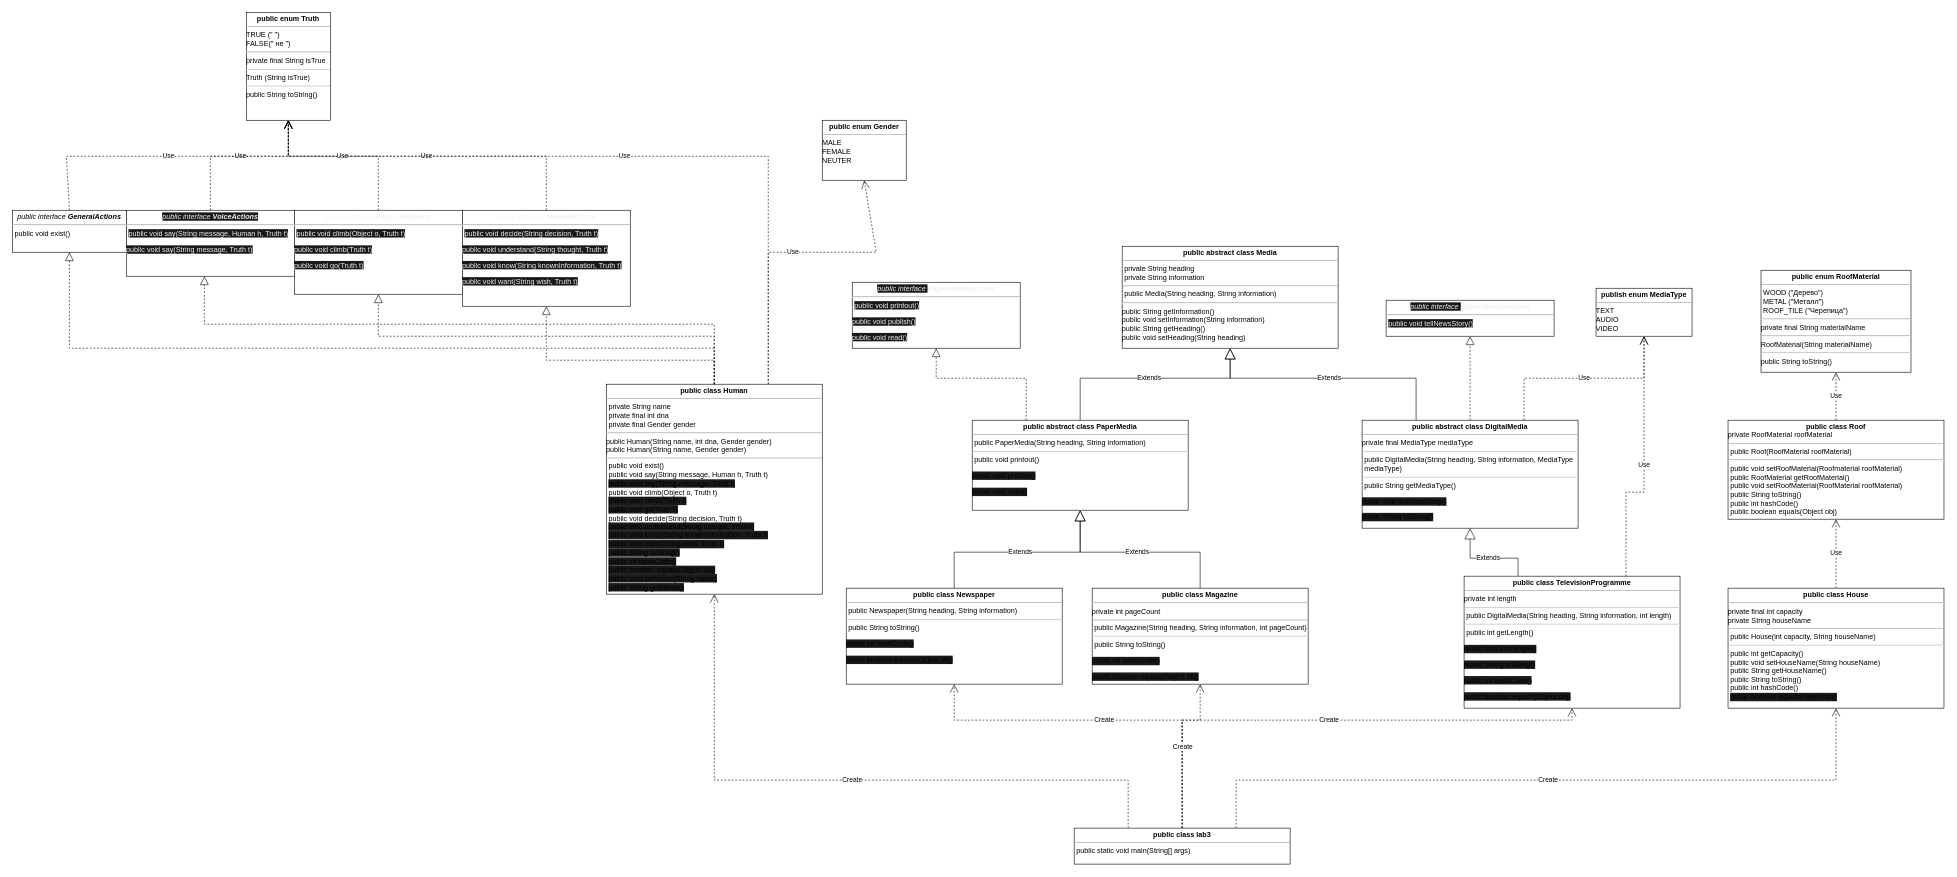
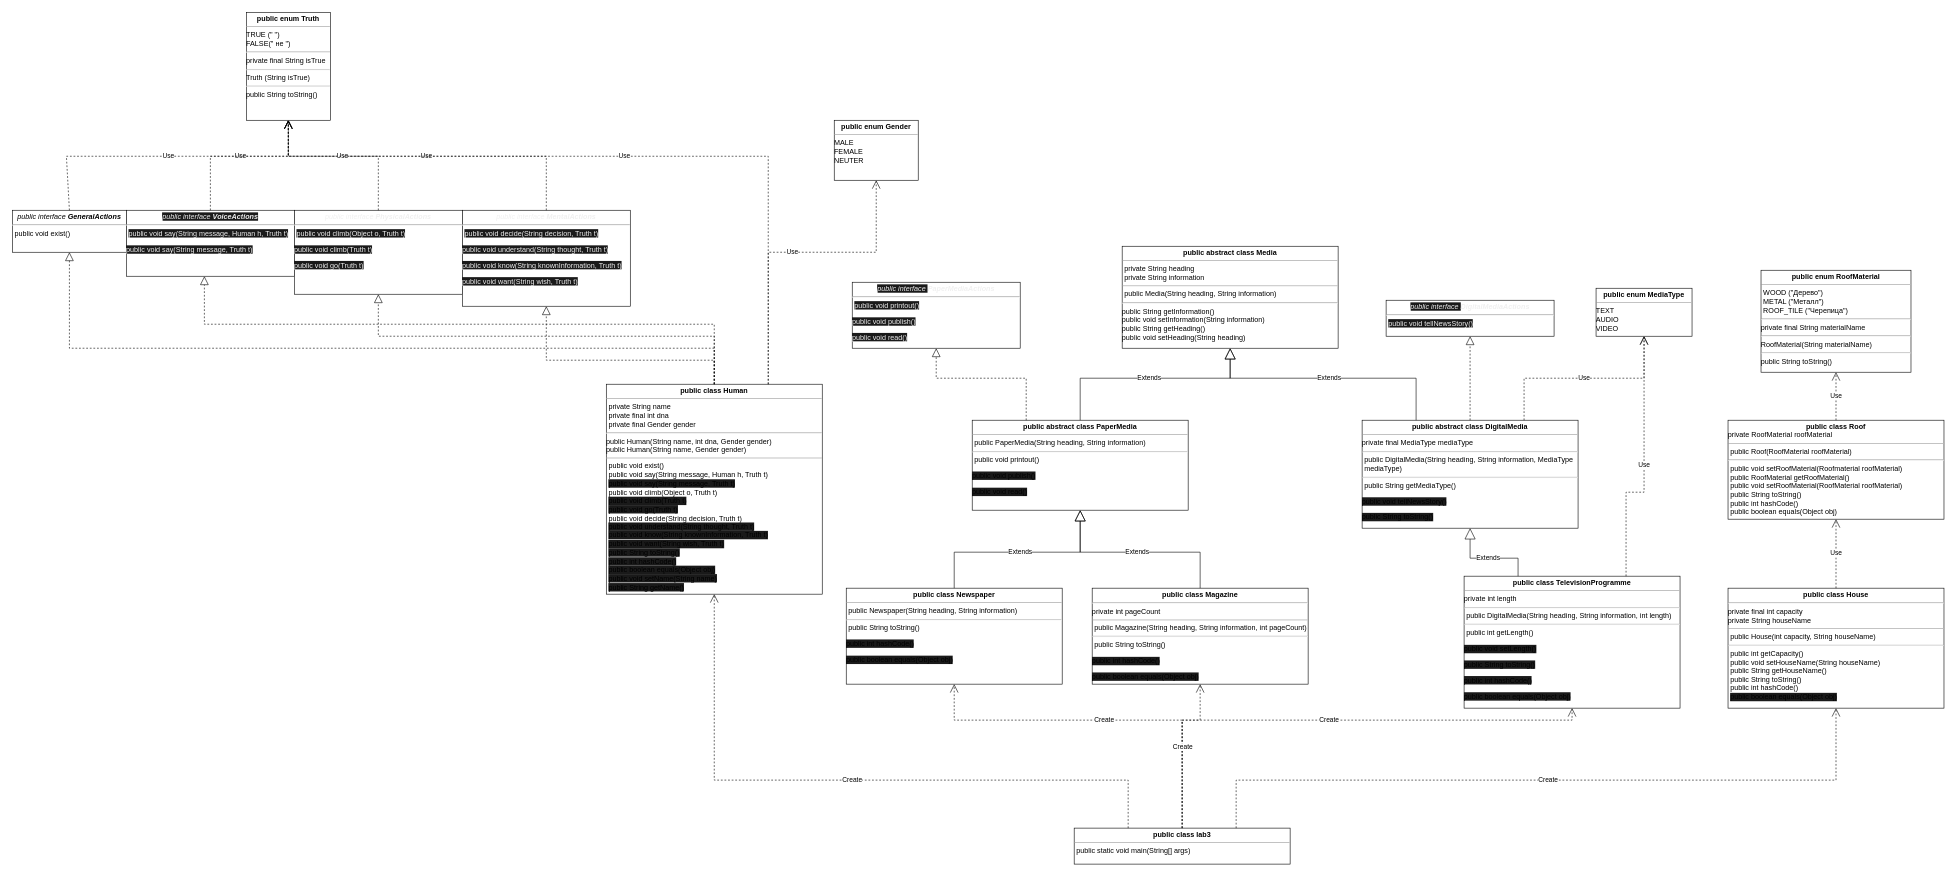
node "public enum Gender MALE FEMALE NEUTER": moved (864, 150) -> (876, 150)
node "publish enum MediaType TEXT AUDIO VIDEO": label "publish enum MediaType TEXT AUDIO VIDEO" -> "public enum MediaType TEXT AUDIO VIDEO"
